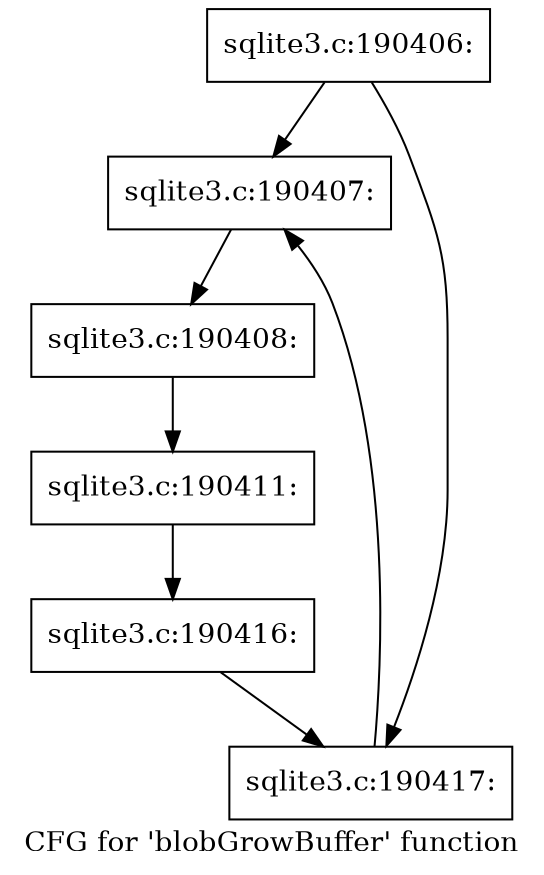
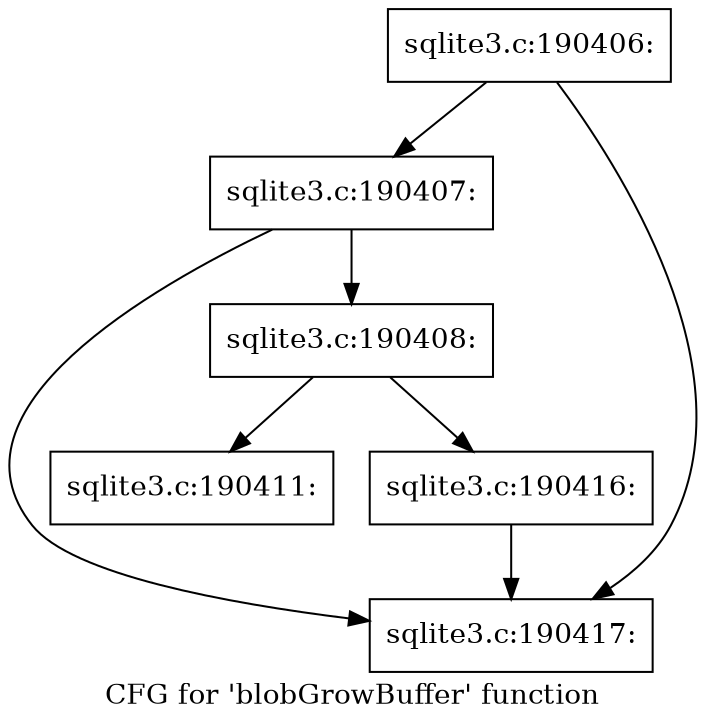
edge "sqlite3.c:190417:" -> "sqlite3.c:190407:": reversed
edge "sqlite3.c:190411:" -> "sqlite3.c:190416:": now "sqlite3.c:190408:" -> "sqlite3.c:190416:"
